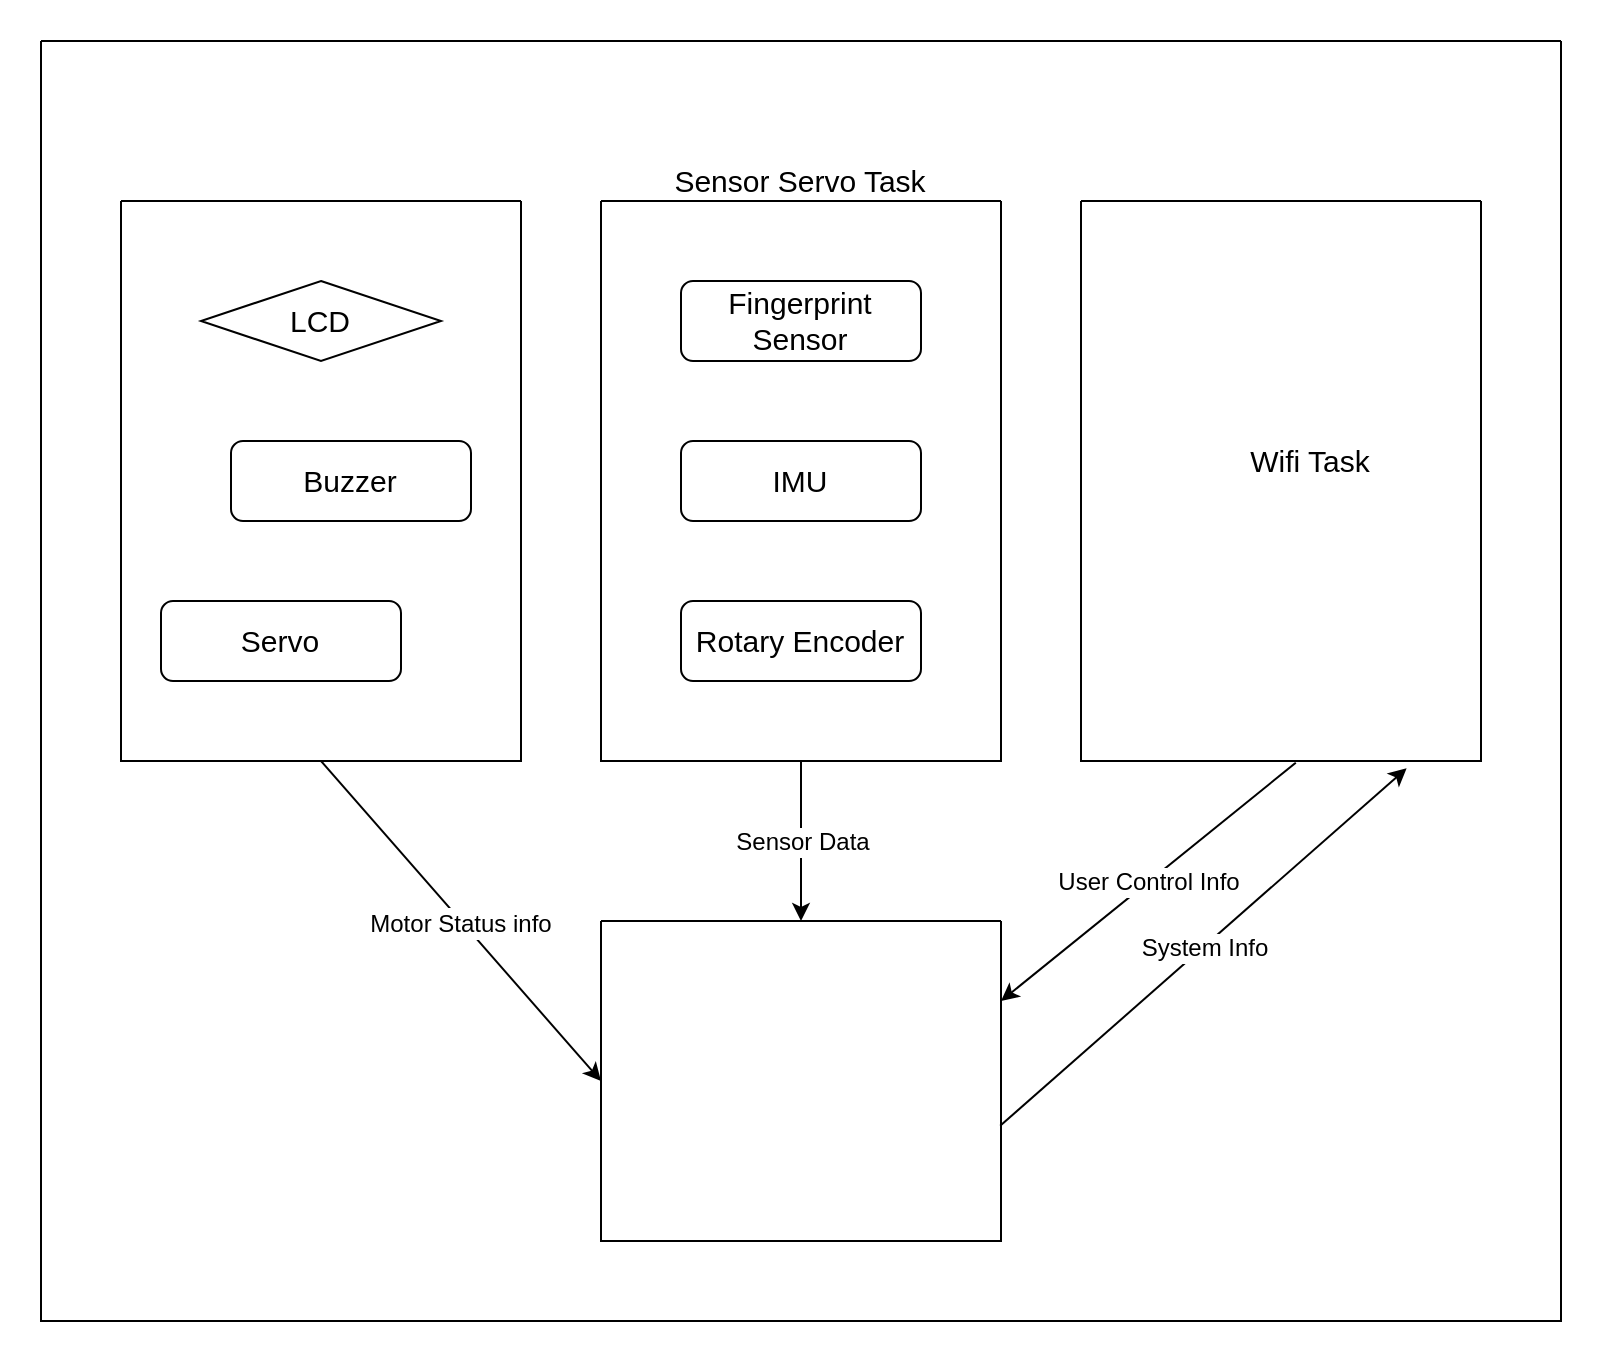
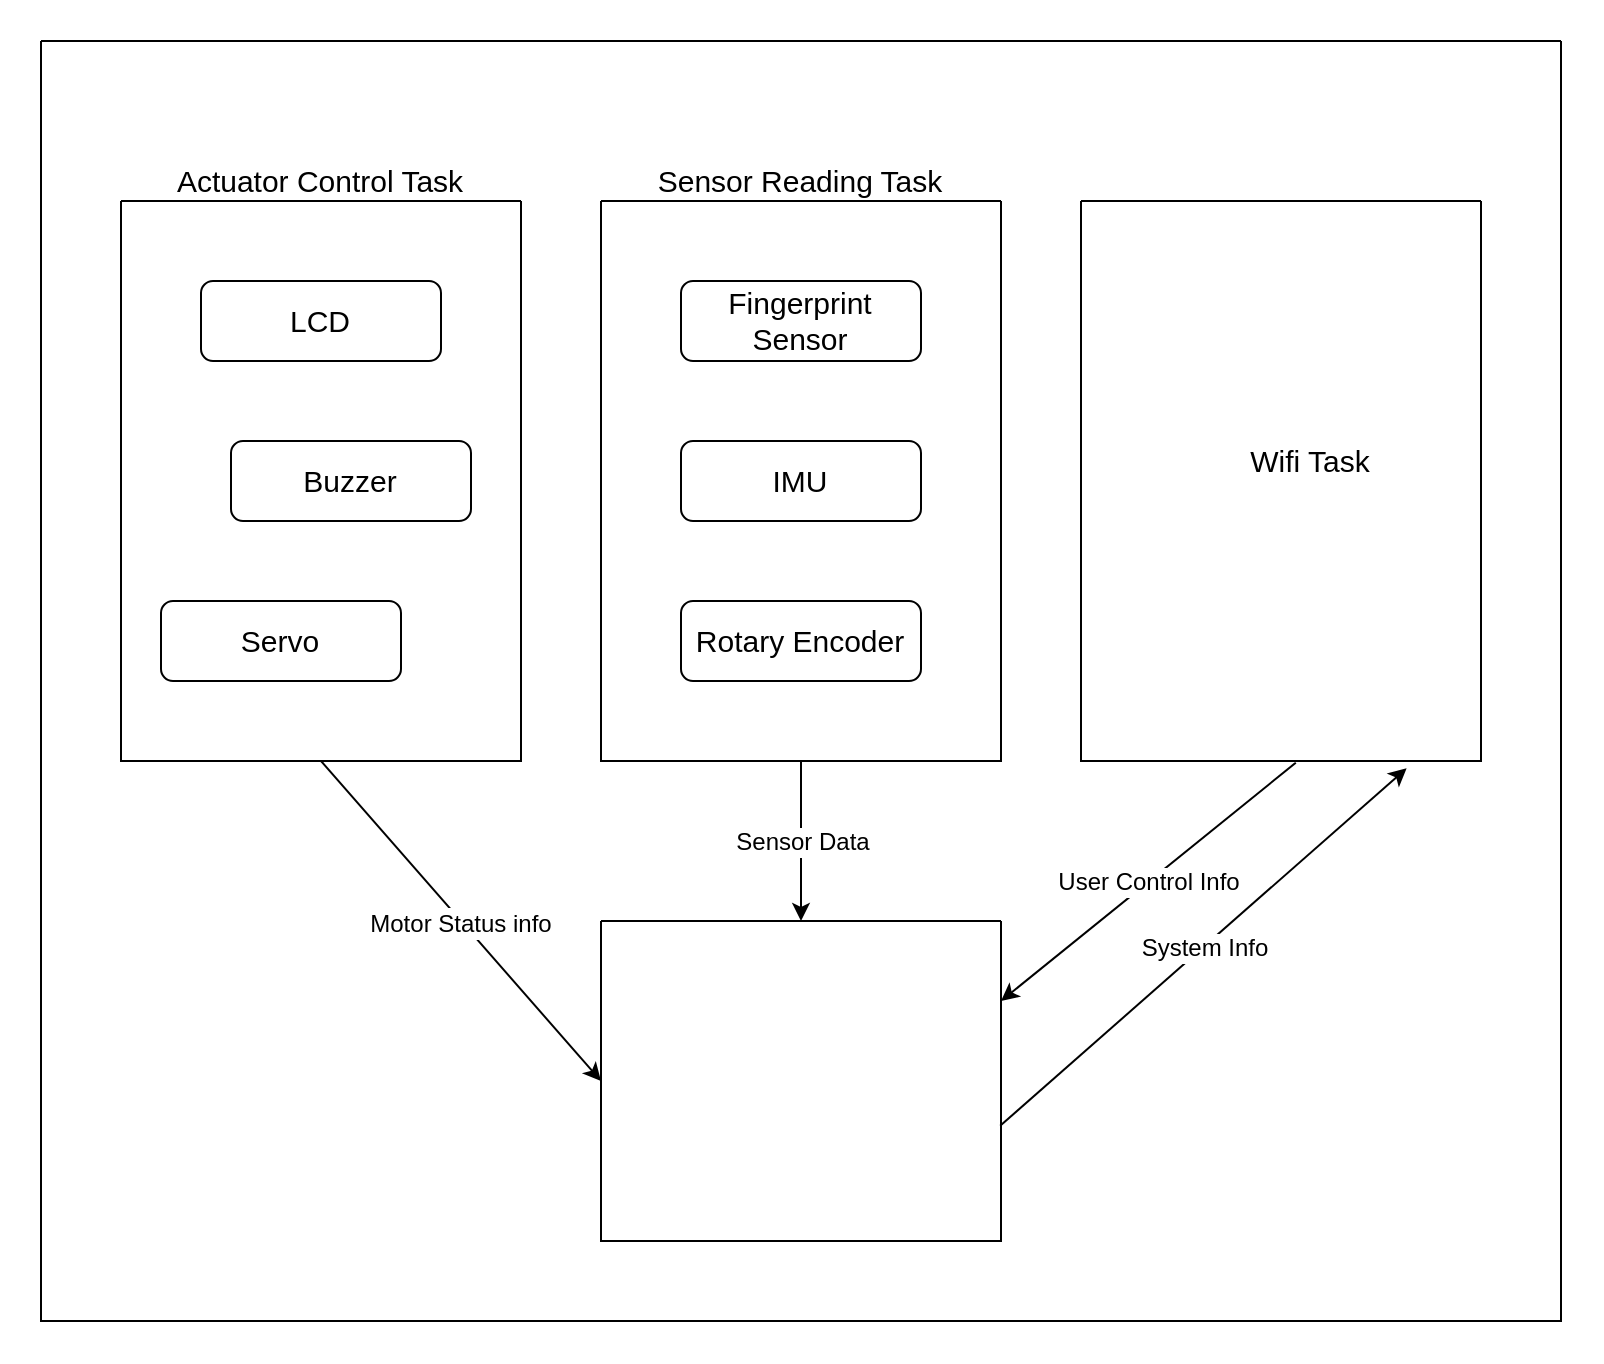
node "Actuator Control Task": added
node "Sensor Servo Task": label "Sensor Servo Task" -> "Sensor Reading Task"
node "LCD": shape diamond -> rounded rectangle
